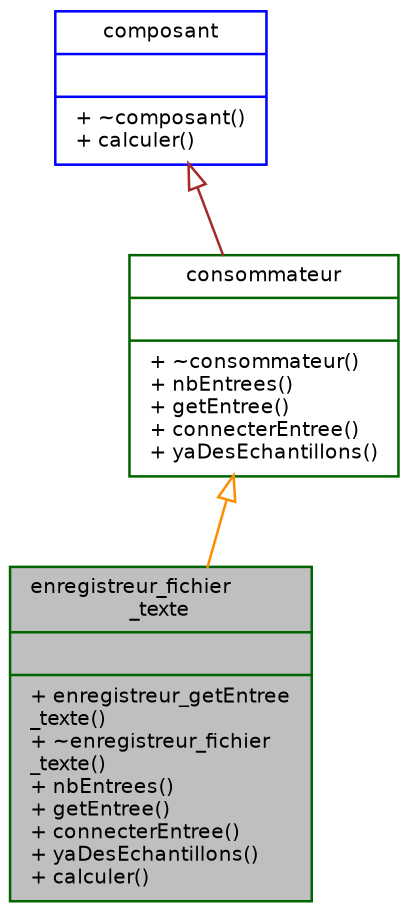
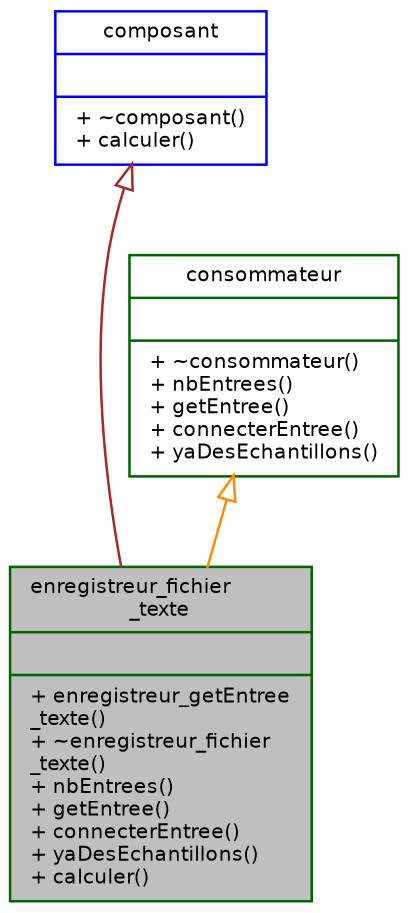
edge "consommateur" -> "composant": now "enregistreur_fichier" -> "composant"
